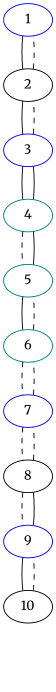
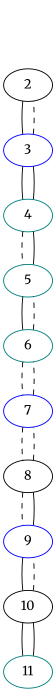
node "1": removed
node "11": added
